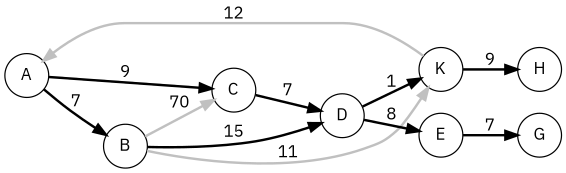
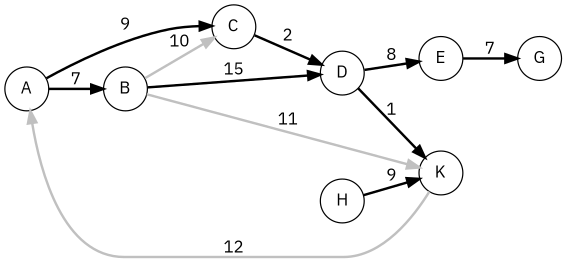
edge "K" -> "H": reversed
edge "C" -> "D": label "7" -> "2"
edge "B" -> "C": label "70" -> "10"
